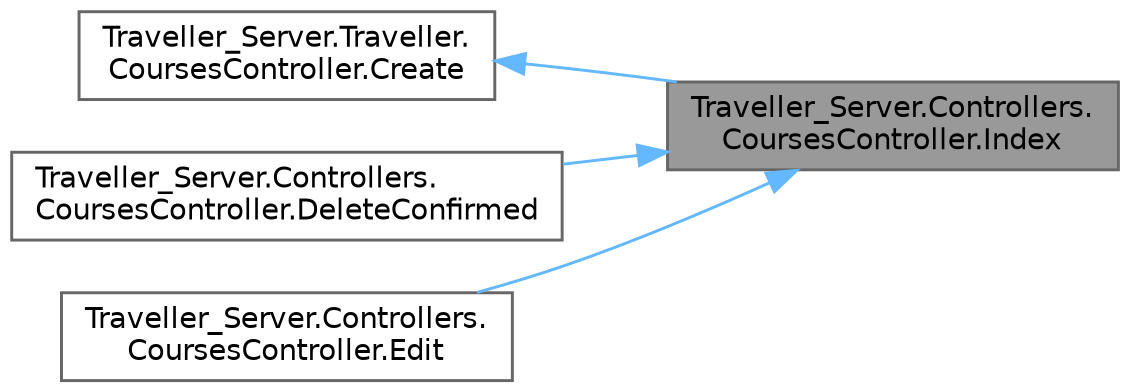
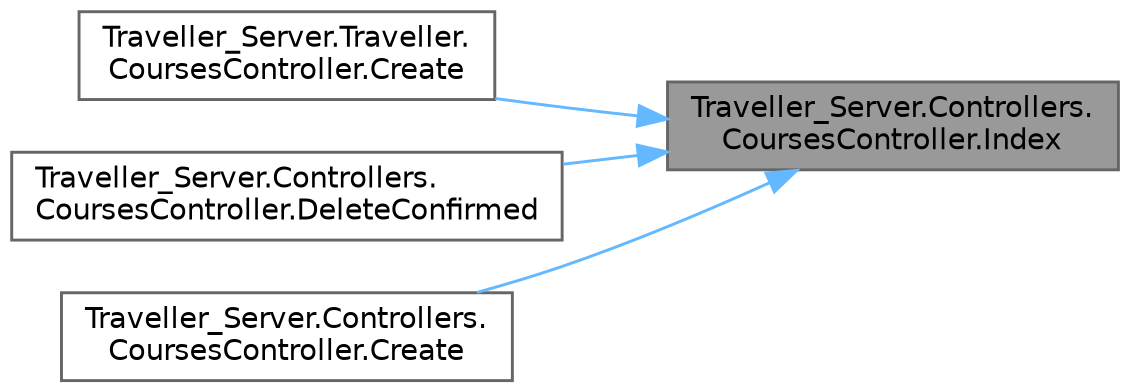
edge "Traveller_Server.Controllers. CoursesController.Index" -> "Traveller_Server.Traveller. CoursesController.Create": reversed
node "Traveller_Server.Controllers. CoursesController.Edit": label "Traveller_Server.Controllers. CoursesController.Edit" -> "Traveller_Server.Controllers. CoursesController.Create"
